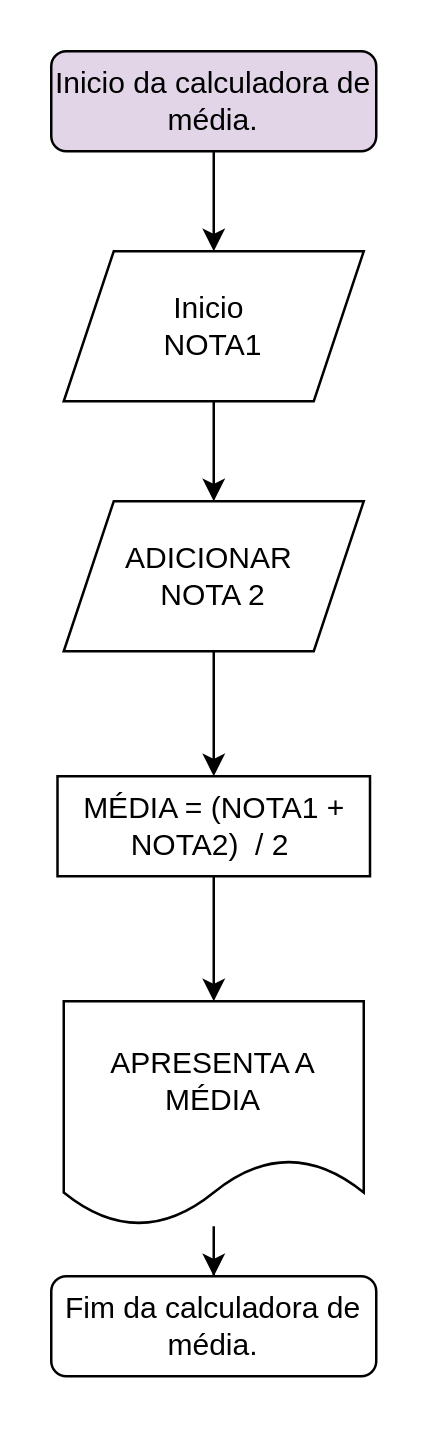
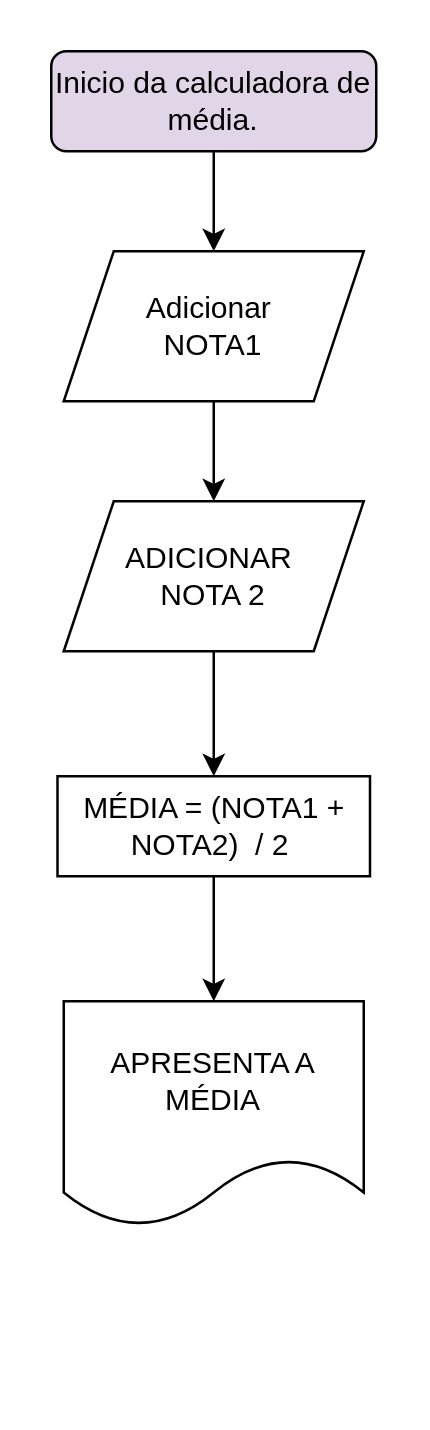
node "Inicio NOTA1": label "Inicio NOTA1" -> "Adicionar NOTA1"
edge "APRESENTA A MÉDIA" -> "Fim da calculadora de média.": removed
node "Fim da calculadora de média.": removed
